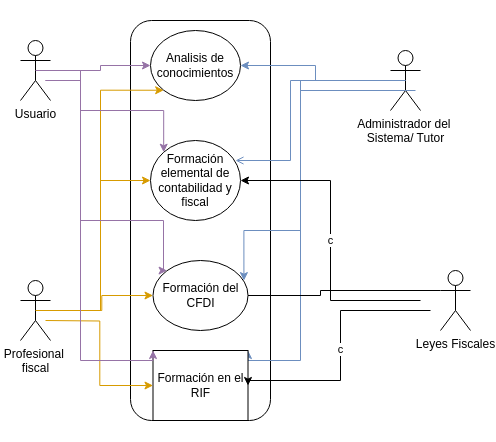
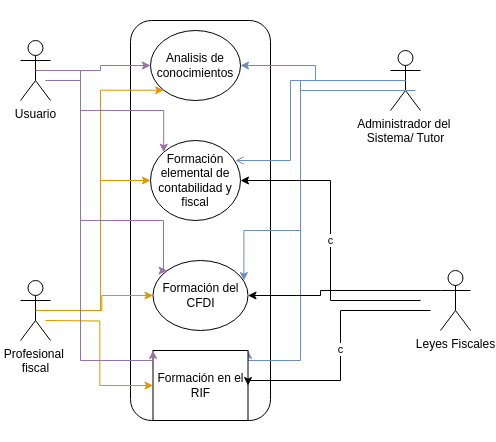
edge "Formación del CFDI" -- "Leyes Fiscales": arrowhead none -> classic
